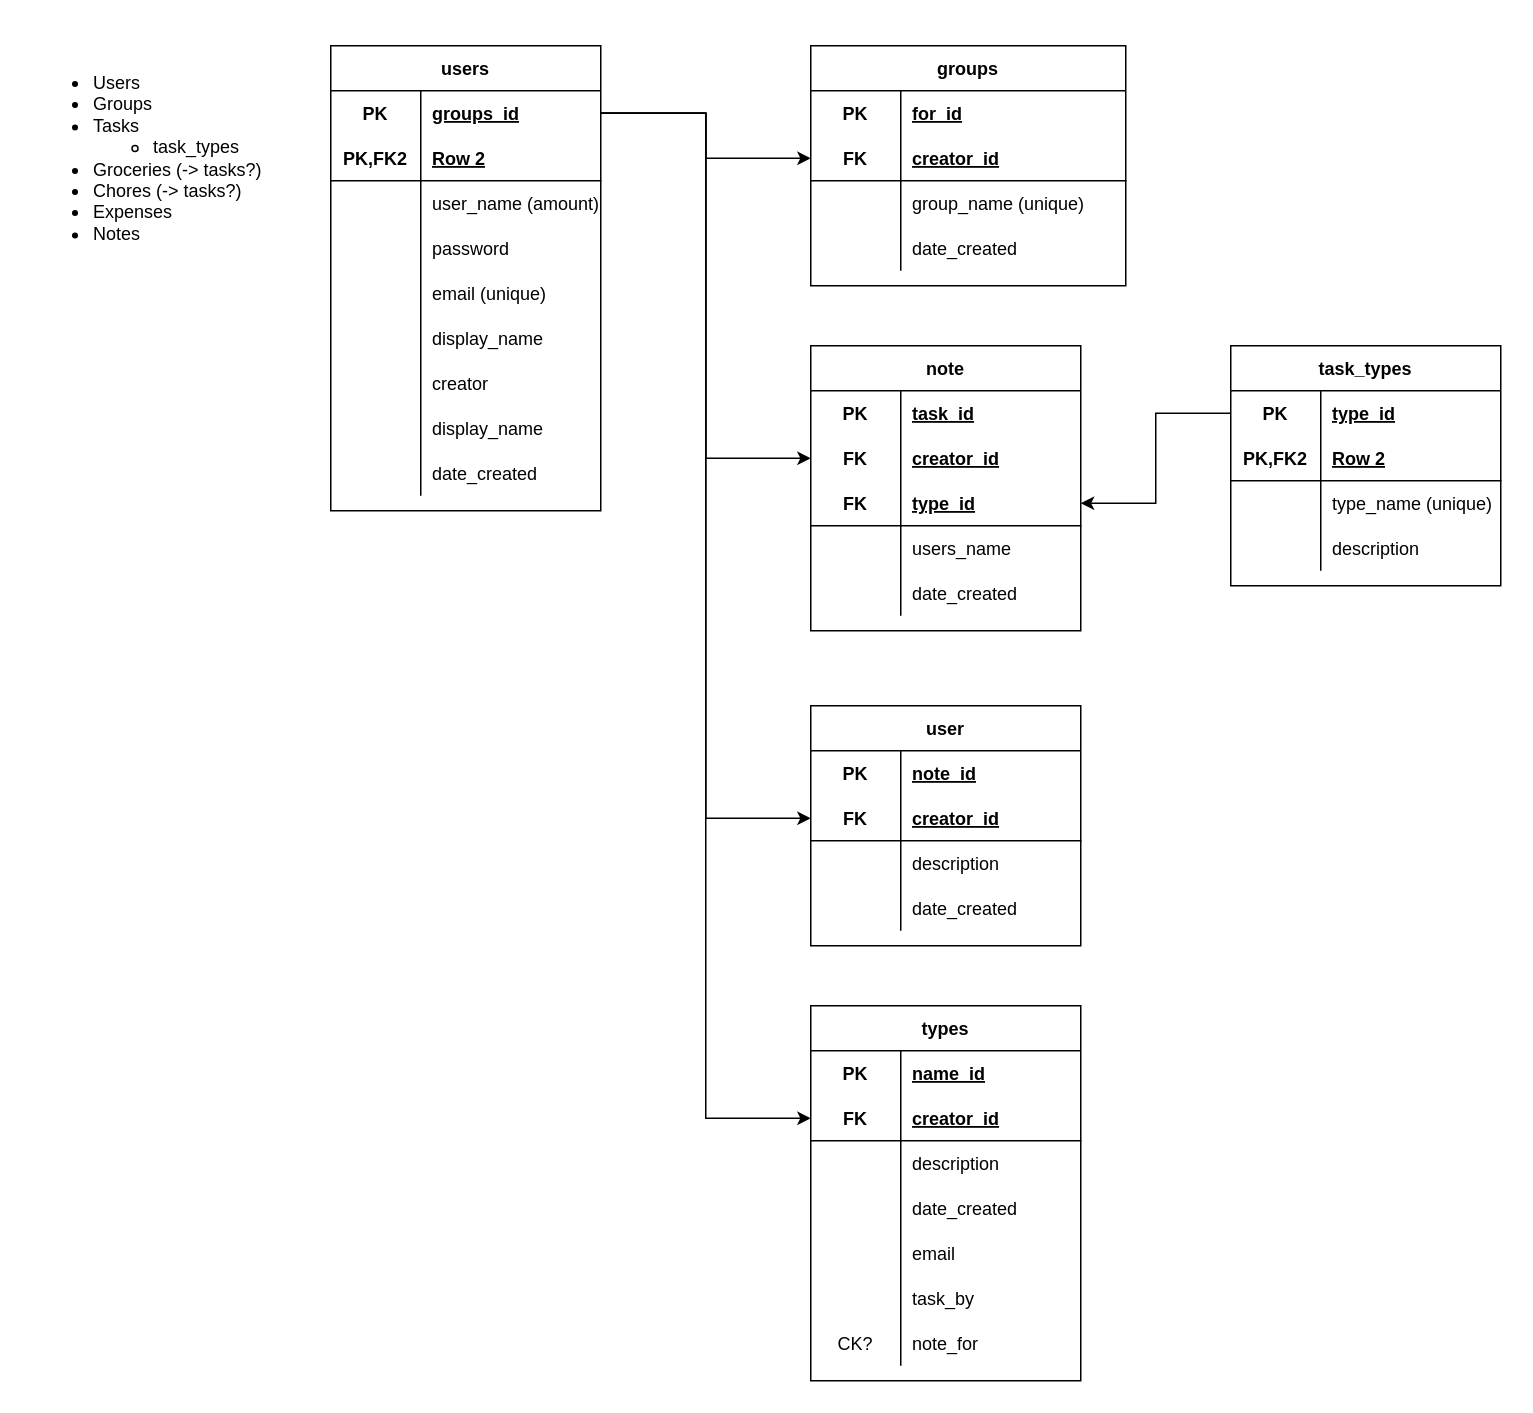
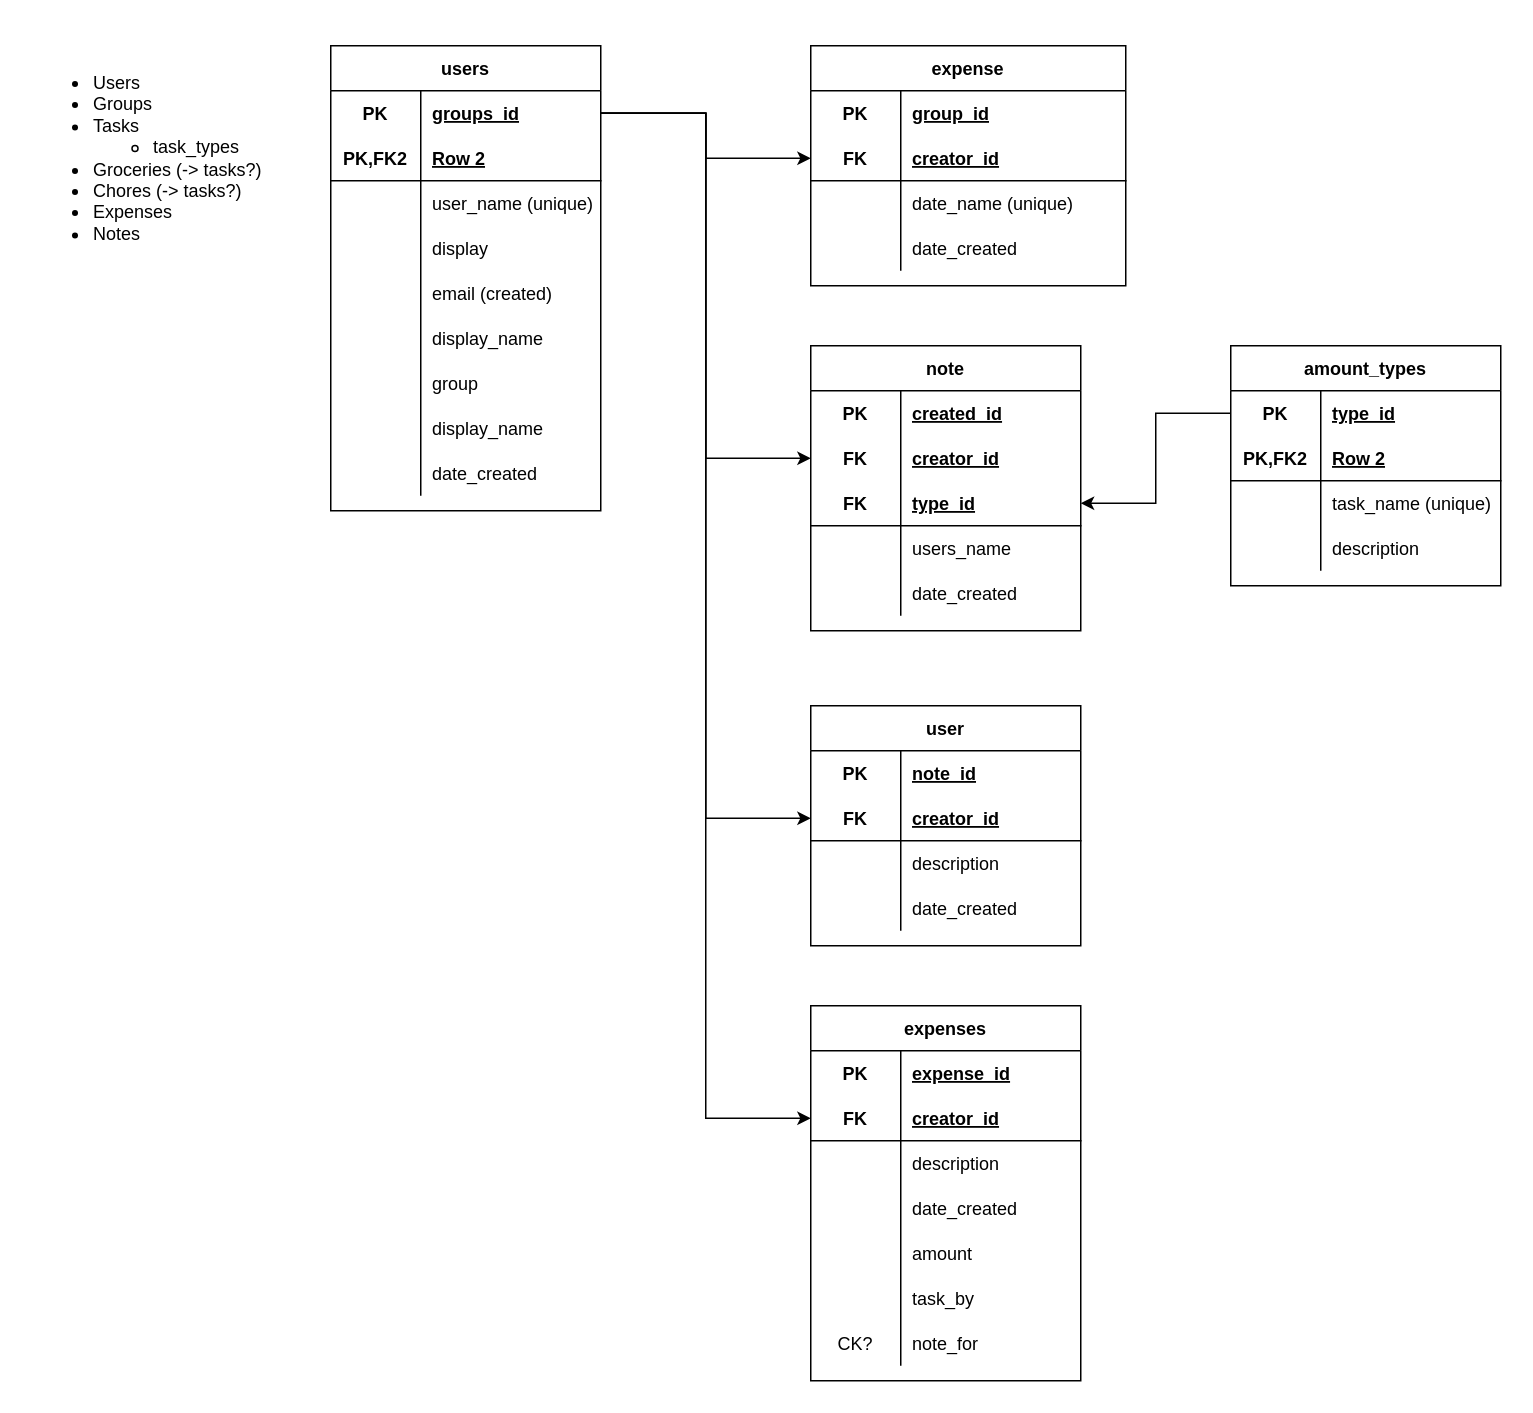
node "groups": label "groups" -> "expense"
node "for_id": label "for_id" -> "group_id"
node "user_name (amount)": label "user_name (amount)" -> "user_name (unique)"
node "group_name (unique)": label "group_name (unique)" -> "date_name (unique)"
node "password": label "password" -> "display"
node "email (unique)": label "email (unique)" -> "email (created)"
node "task_types": label "task_types" -> "amount_types"
node "creator": label "creator" -> "group"
node "task_id": label "task_id" -> "created_id"
node "type_name (unique)": label "type_name (unique)" -> "task_name (unique)"
node "types": label "types" -> "expenses"
node "name_id": label "name_id" -> "expense_id"
node "email": label "email" -> "amount"
